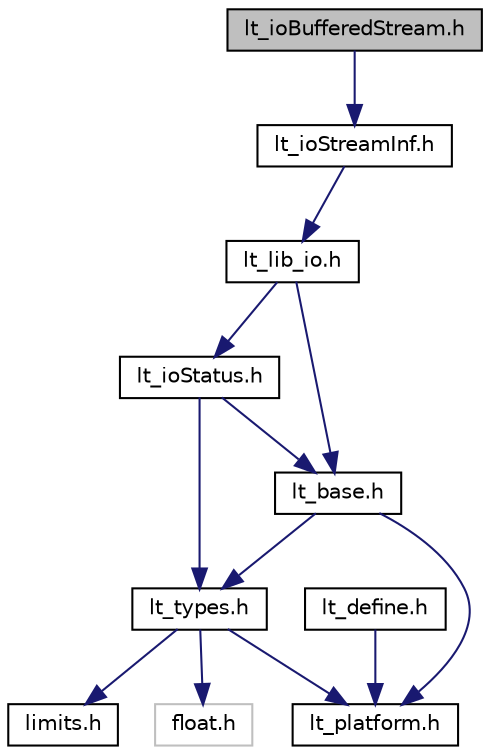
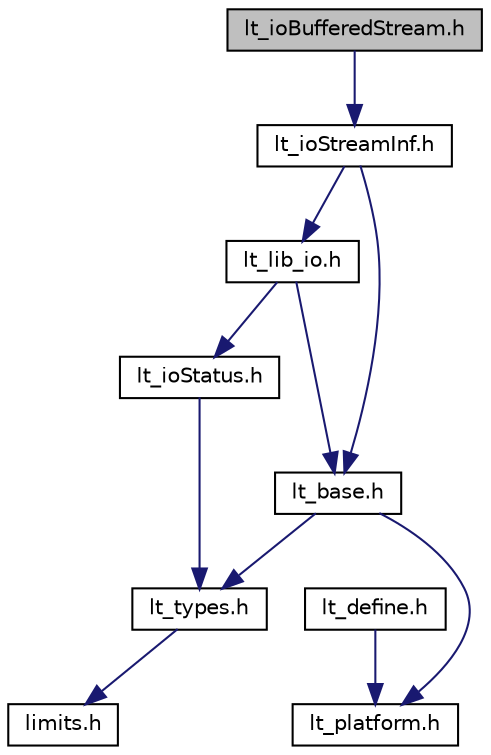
edge "lt_ioStatus.h" -> "lt_base.h": now "lt_ioStreamInf.h" -> "lt_base.h"
edge "lt_types.h" -> "lt_platform.h": removed
node "float.h": removed
